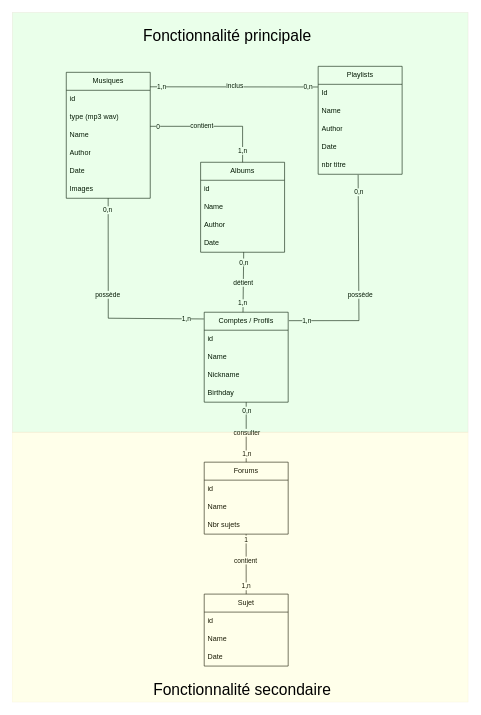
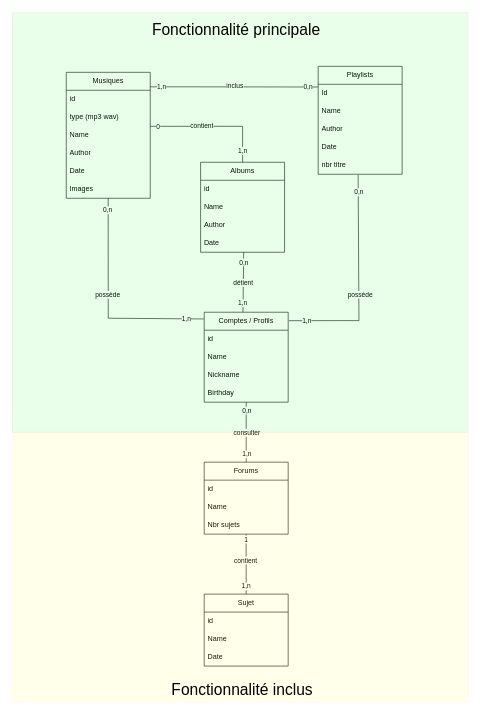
node "Fonctionnalité principale": moved (227, 36) -> (236, 30)
node "Fonctionnalité secondaire": label "Fonctionnalité secondaire" -> "Fonctionnalité inclus"
